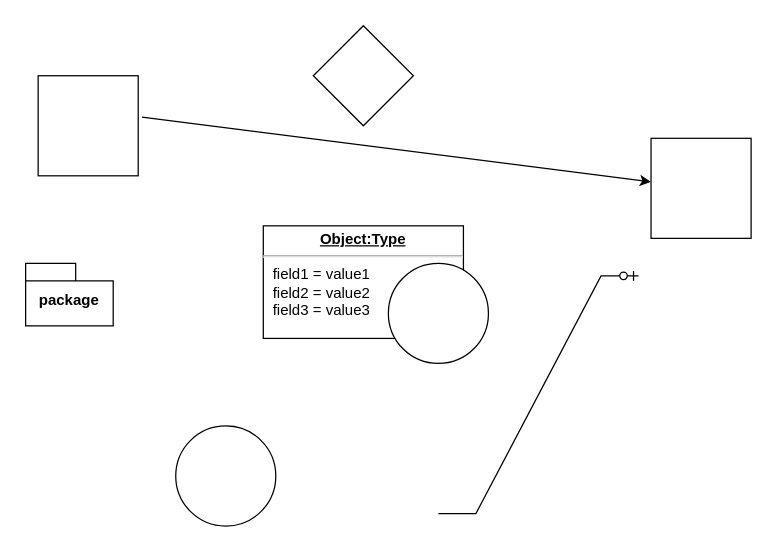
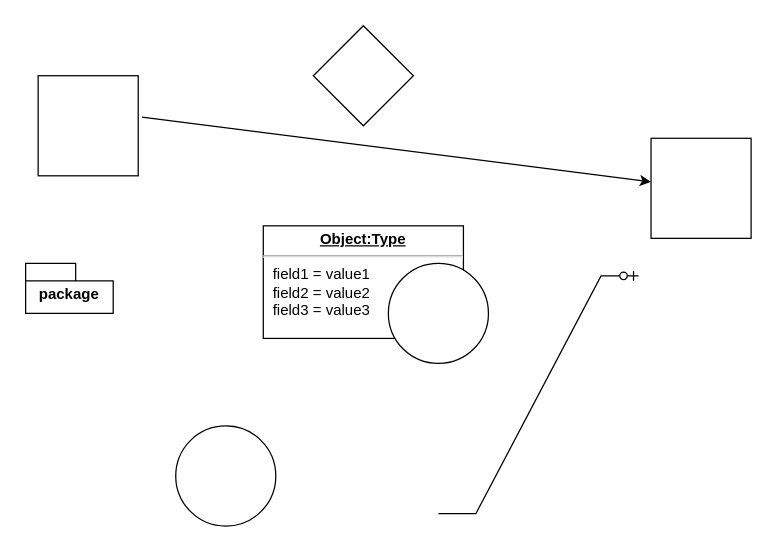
node "package": size 88x63 -> 88x50
